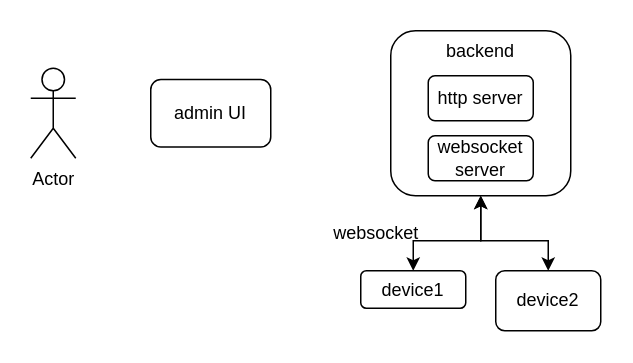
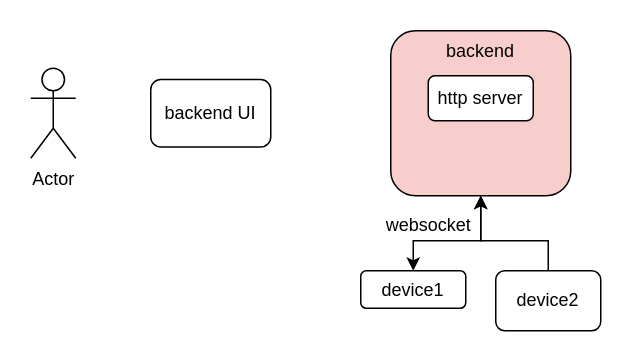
node "backend": fillcolor #ffffff -> #f8cecc
node "admin UI": label "admin UI" -> "backend UI"
node "websocket server": removed
node "websocket": moved (376, 233) -> (428, 226)
edge "backend" -- "device2": arrowhead classic -> none
